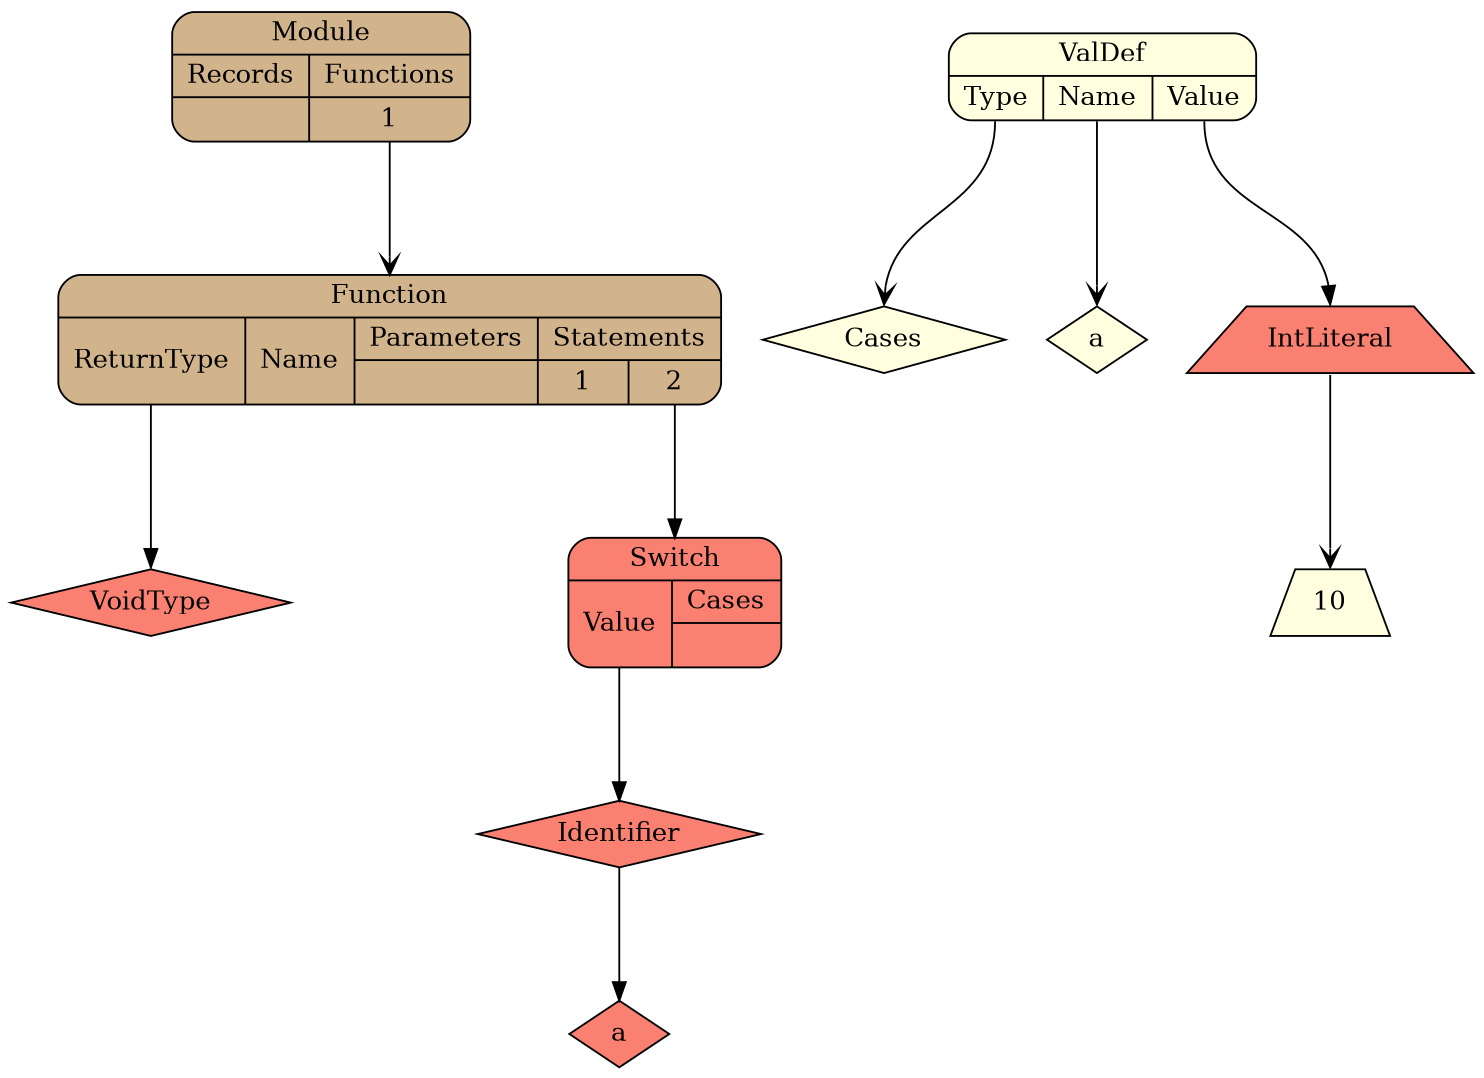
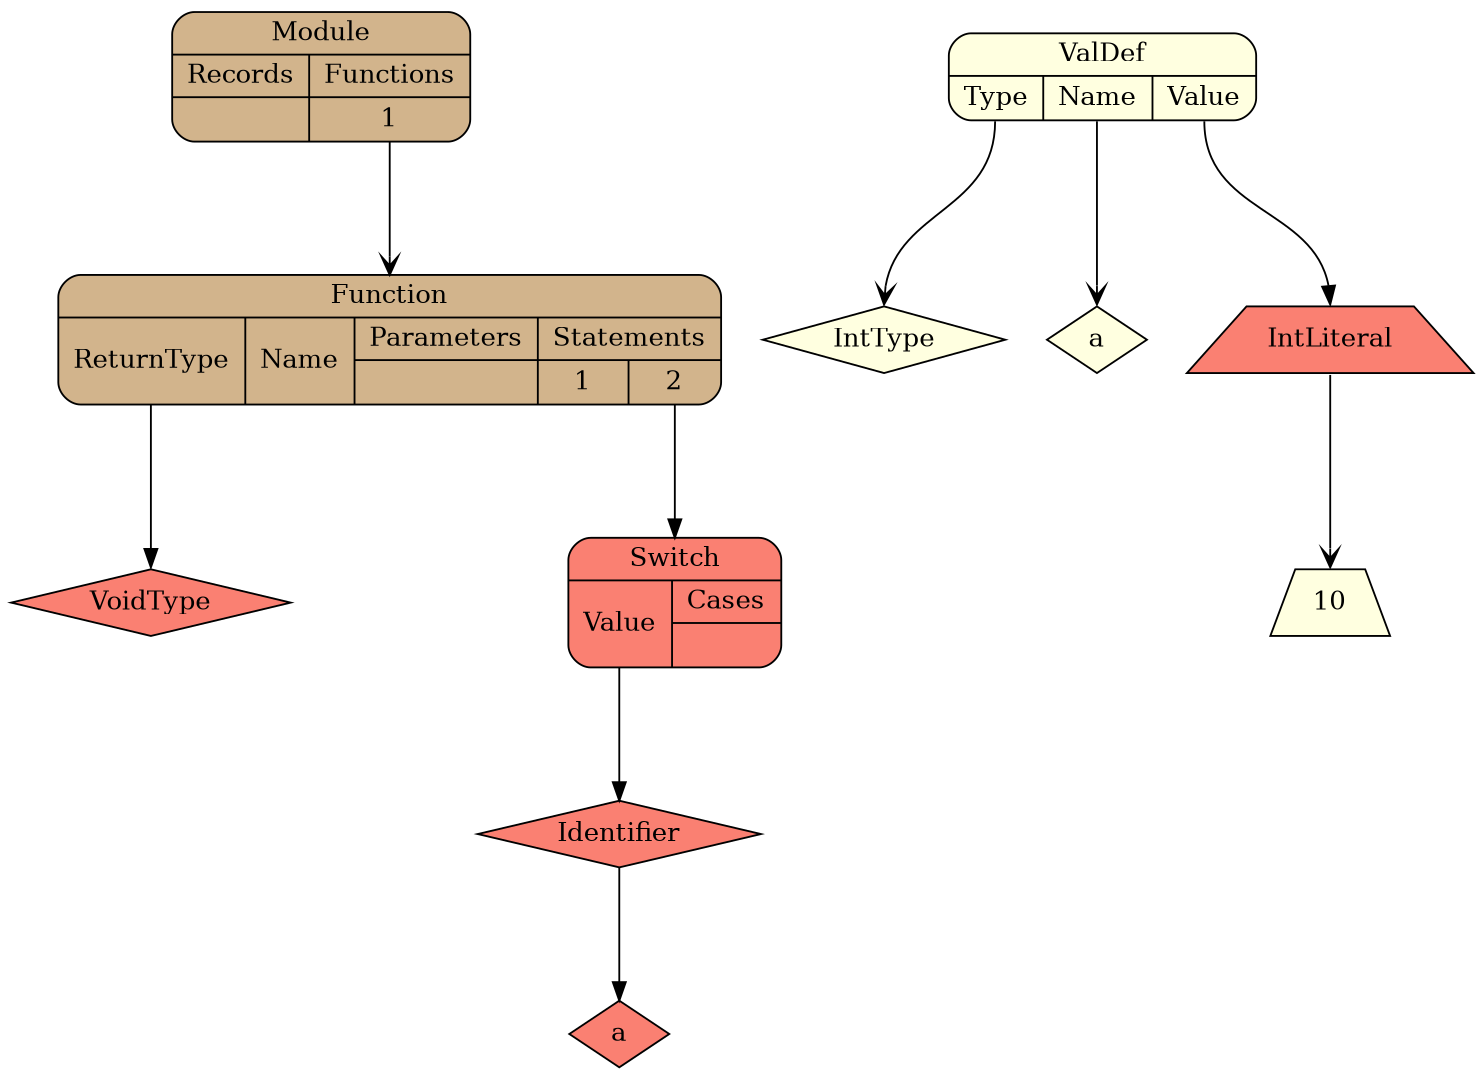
node "Cases": label "Cases" -> "IntType"
